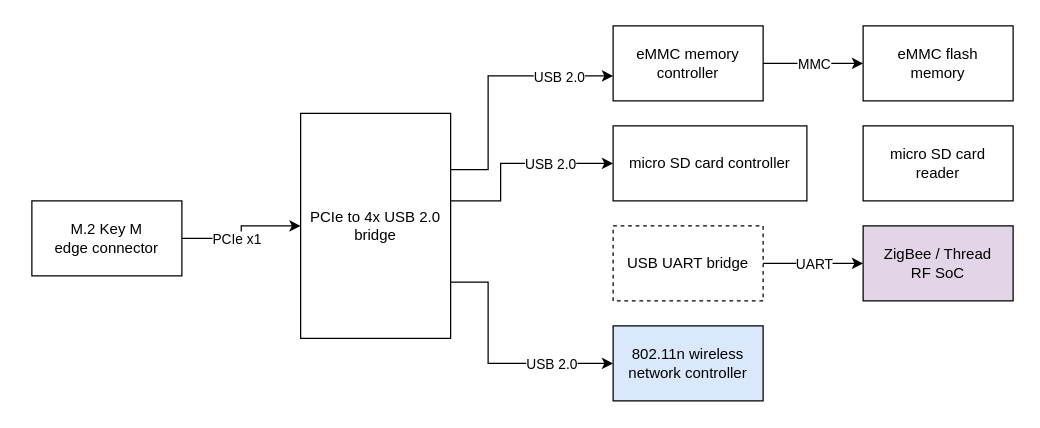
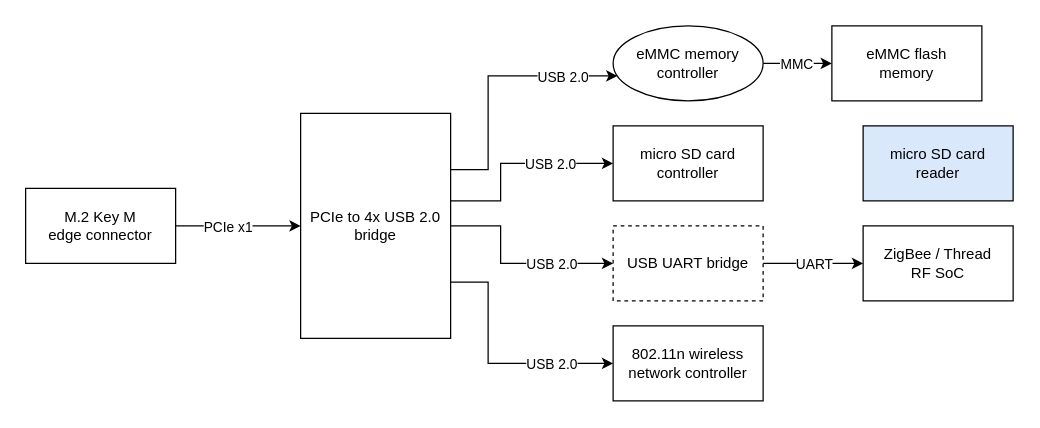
node "eMMC memory controller": shape rectangle -> ellipse
node "eMMC flash memory": moved (938, 63) -> (907, 63)
node "micro SD card controller": size 194x75 -> 150x75
node "micro SD card reader": fillcolor #ffffff -> #dae8fc
node "M.2 Key M edge connector": moved (107, 238) -> (101, 226)
edge "PCIe to 4x USB 2.0 bridge" -> "USB UART bridge": added, label "USB 2.0"
node "ZigBee / Thread RF SoC": fillcolor #e1d5e7 -> #ffffff
node "802.11n wireless network controller": fillcolor #dae8fc -> #ffffff
